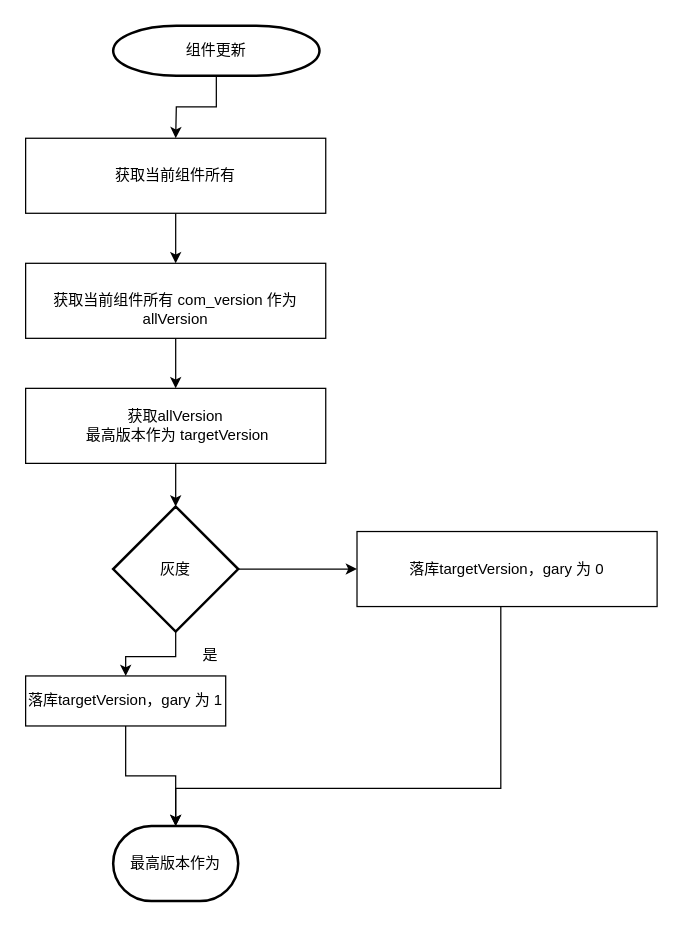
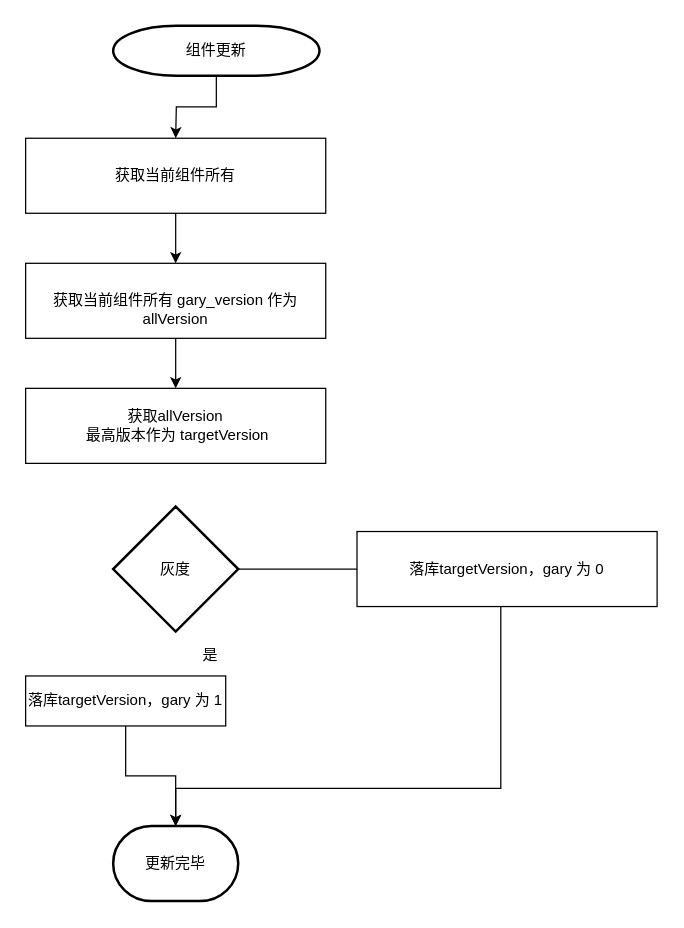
node "获取当前组件所有 com_version 作为allVersion": label "获取当前组件所有 com_version 作为allVersion" -> "获取当前组件所有 gary_version 作为allVersion"
edge "获取allVersion 最高版本作为 targetVersion" -> "灰度": removed
edge "灰度" -> "落库targetVersion，gary 为 0": arrowhead classic -> none
edge "灰度" -> "落库targetVersion，gary 为 1": removed
node "最高版本作为": label "最高版本作为" -> "更新完毕"
